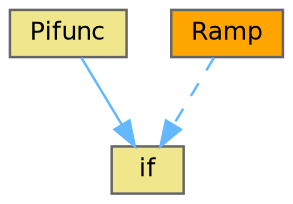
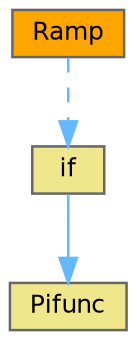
edge "Pifunc" -> "if": reversed
